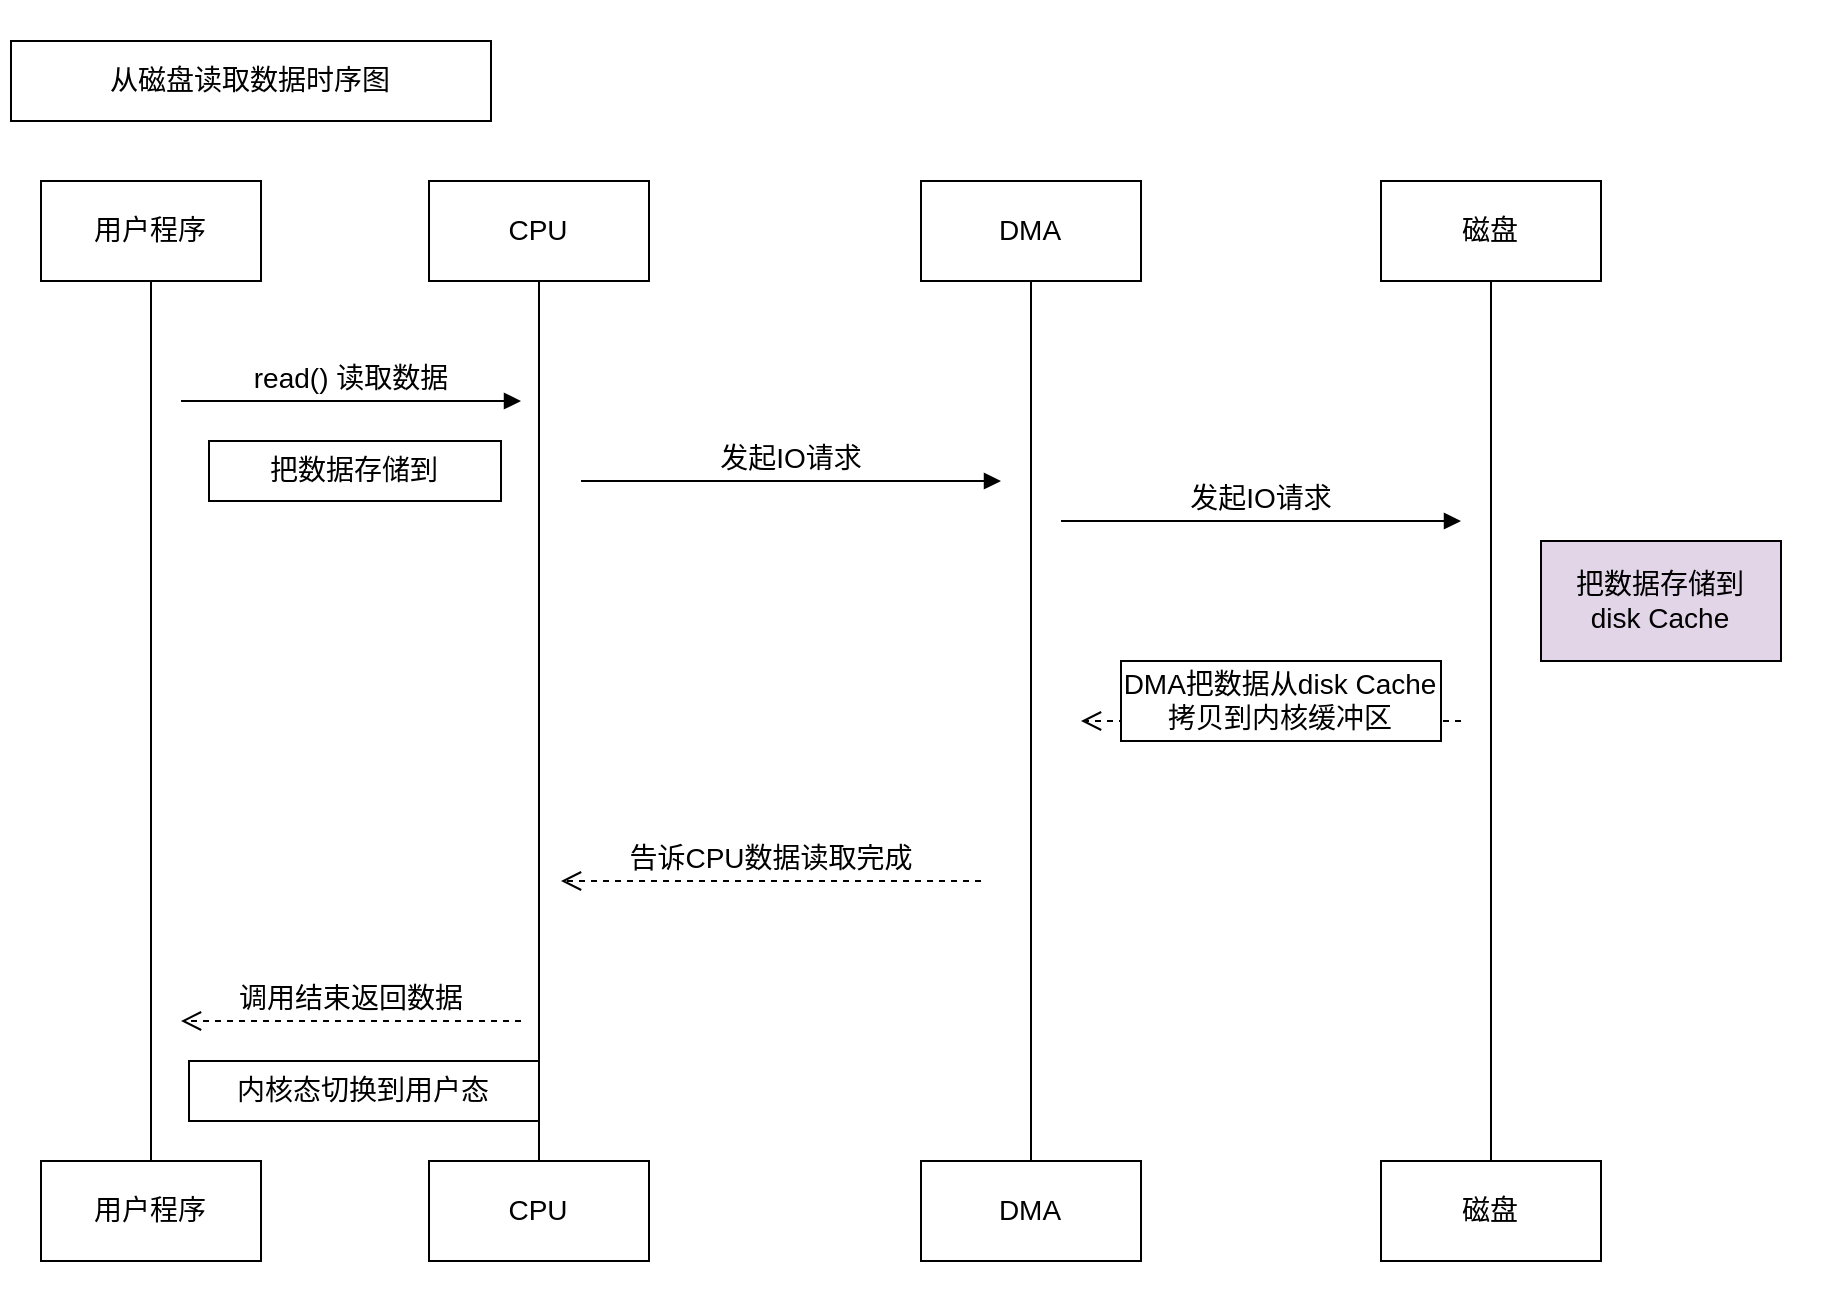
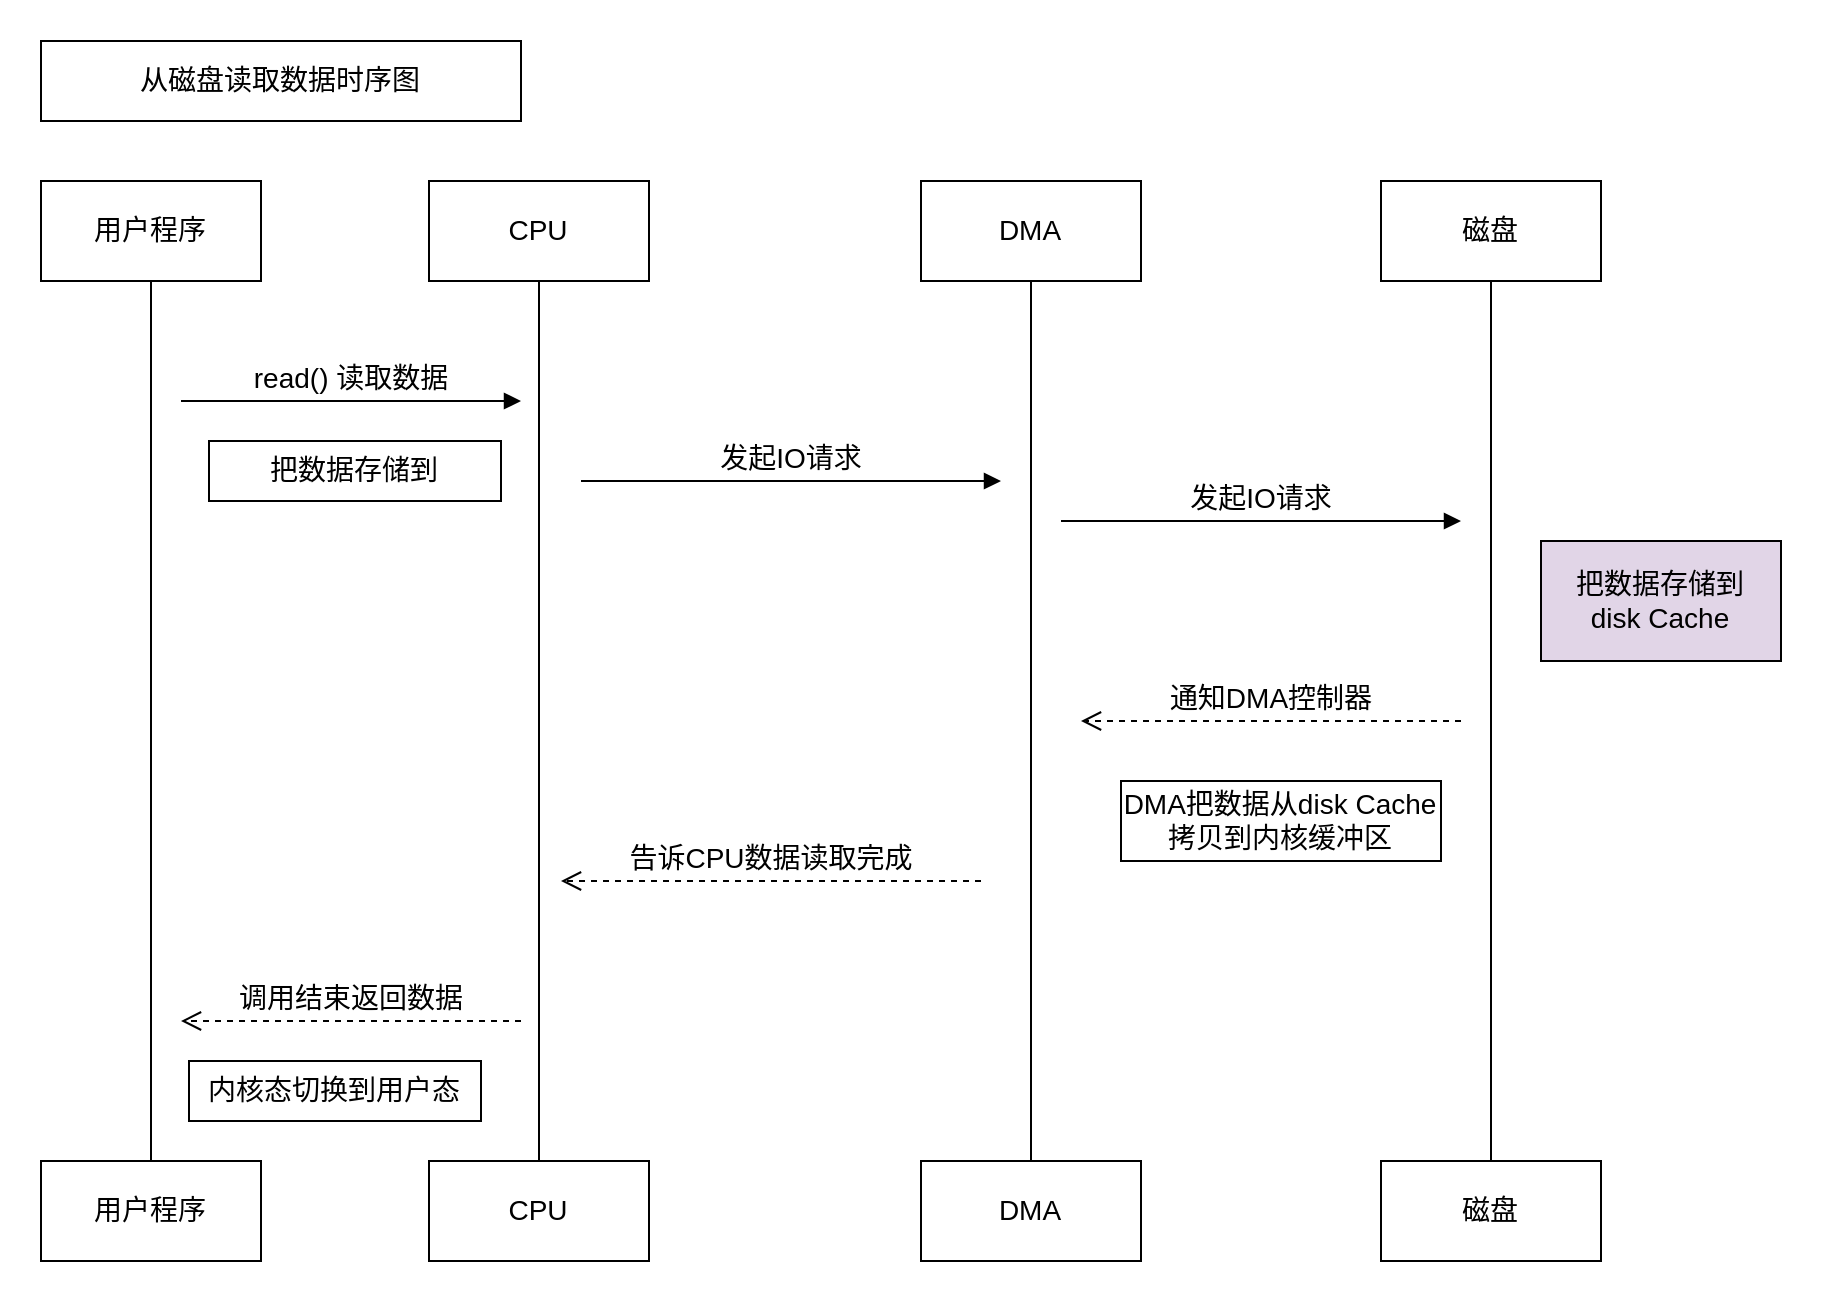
node "从磁盘读取数据时序图": moved (251, 81) -> (281, 81)
node "DMA把数据从disk Cache 拷贝到内核缓冲区": moved (1281, 701) -> (1281, 821)
node "内核态切换到用户态": size 350x60 -> 292x60
